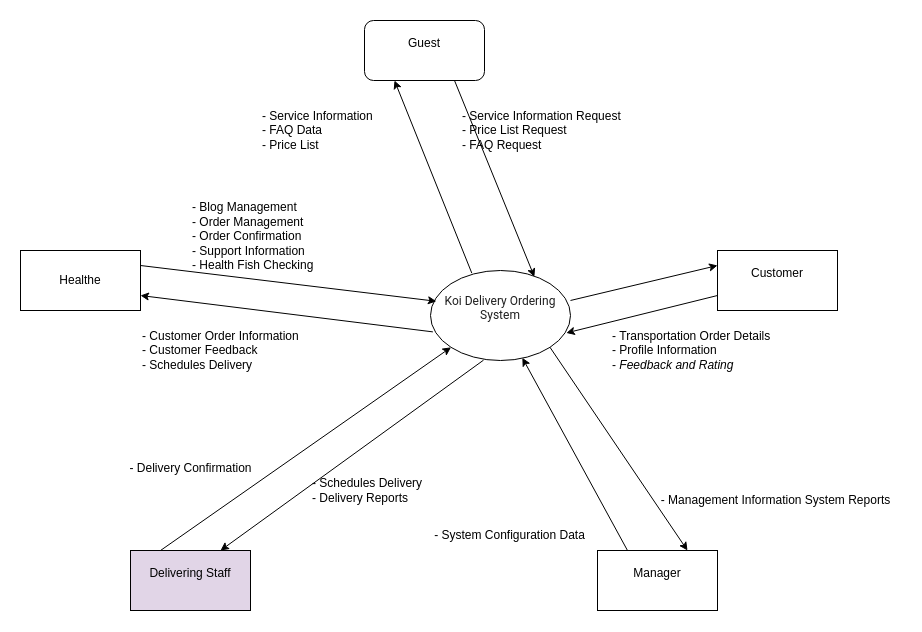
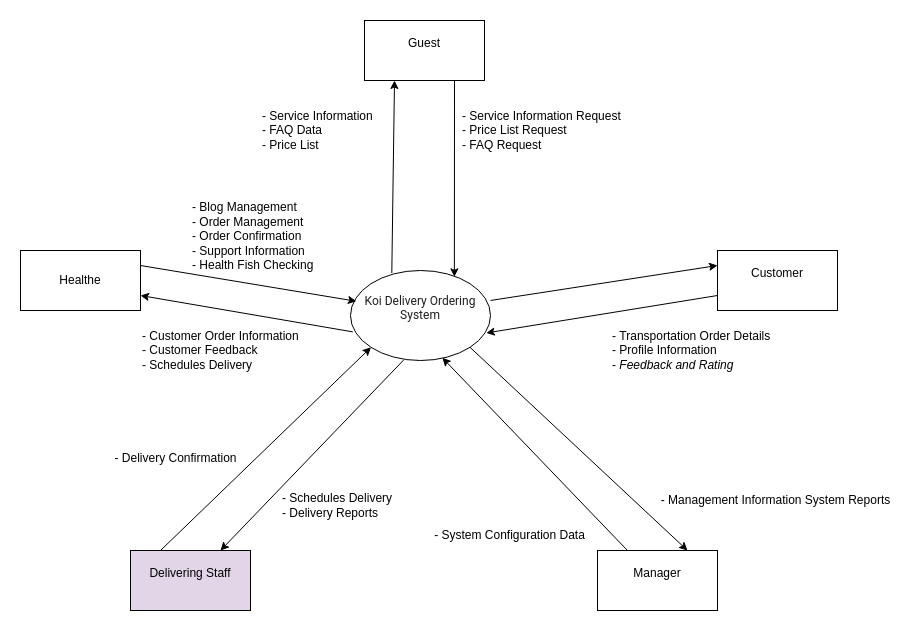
node "Guest": shape rounded rectangle -> rectangle
node "Koi Delivery Ordering System": moved (501, 316) -> (421, 316)
node "- Delivery Confirmation": moved (191, 476) -> (176, 466)
node "- Schedules Delivery - Delivery Reports": moved (376, 491) -> (346, 506)
